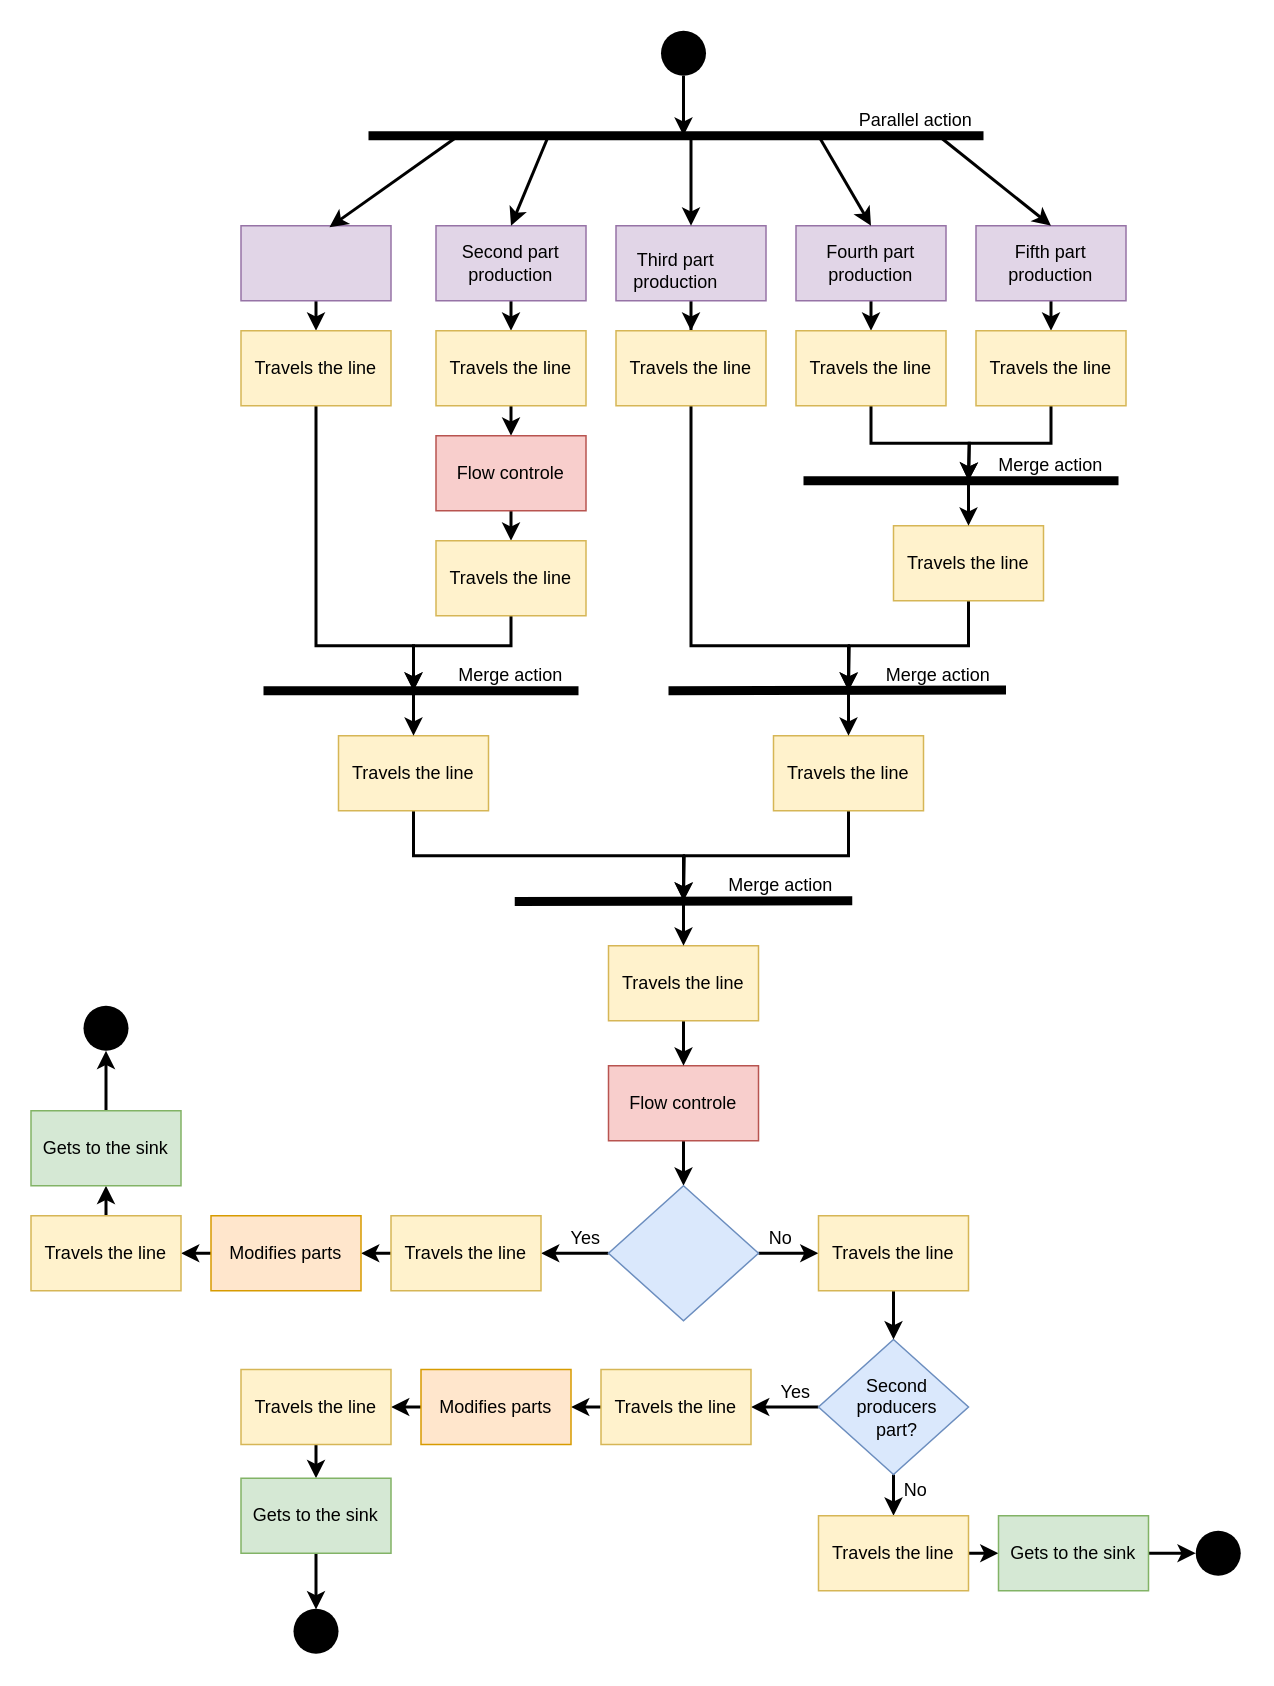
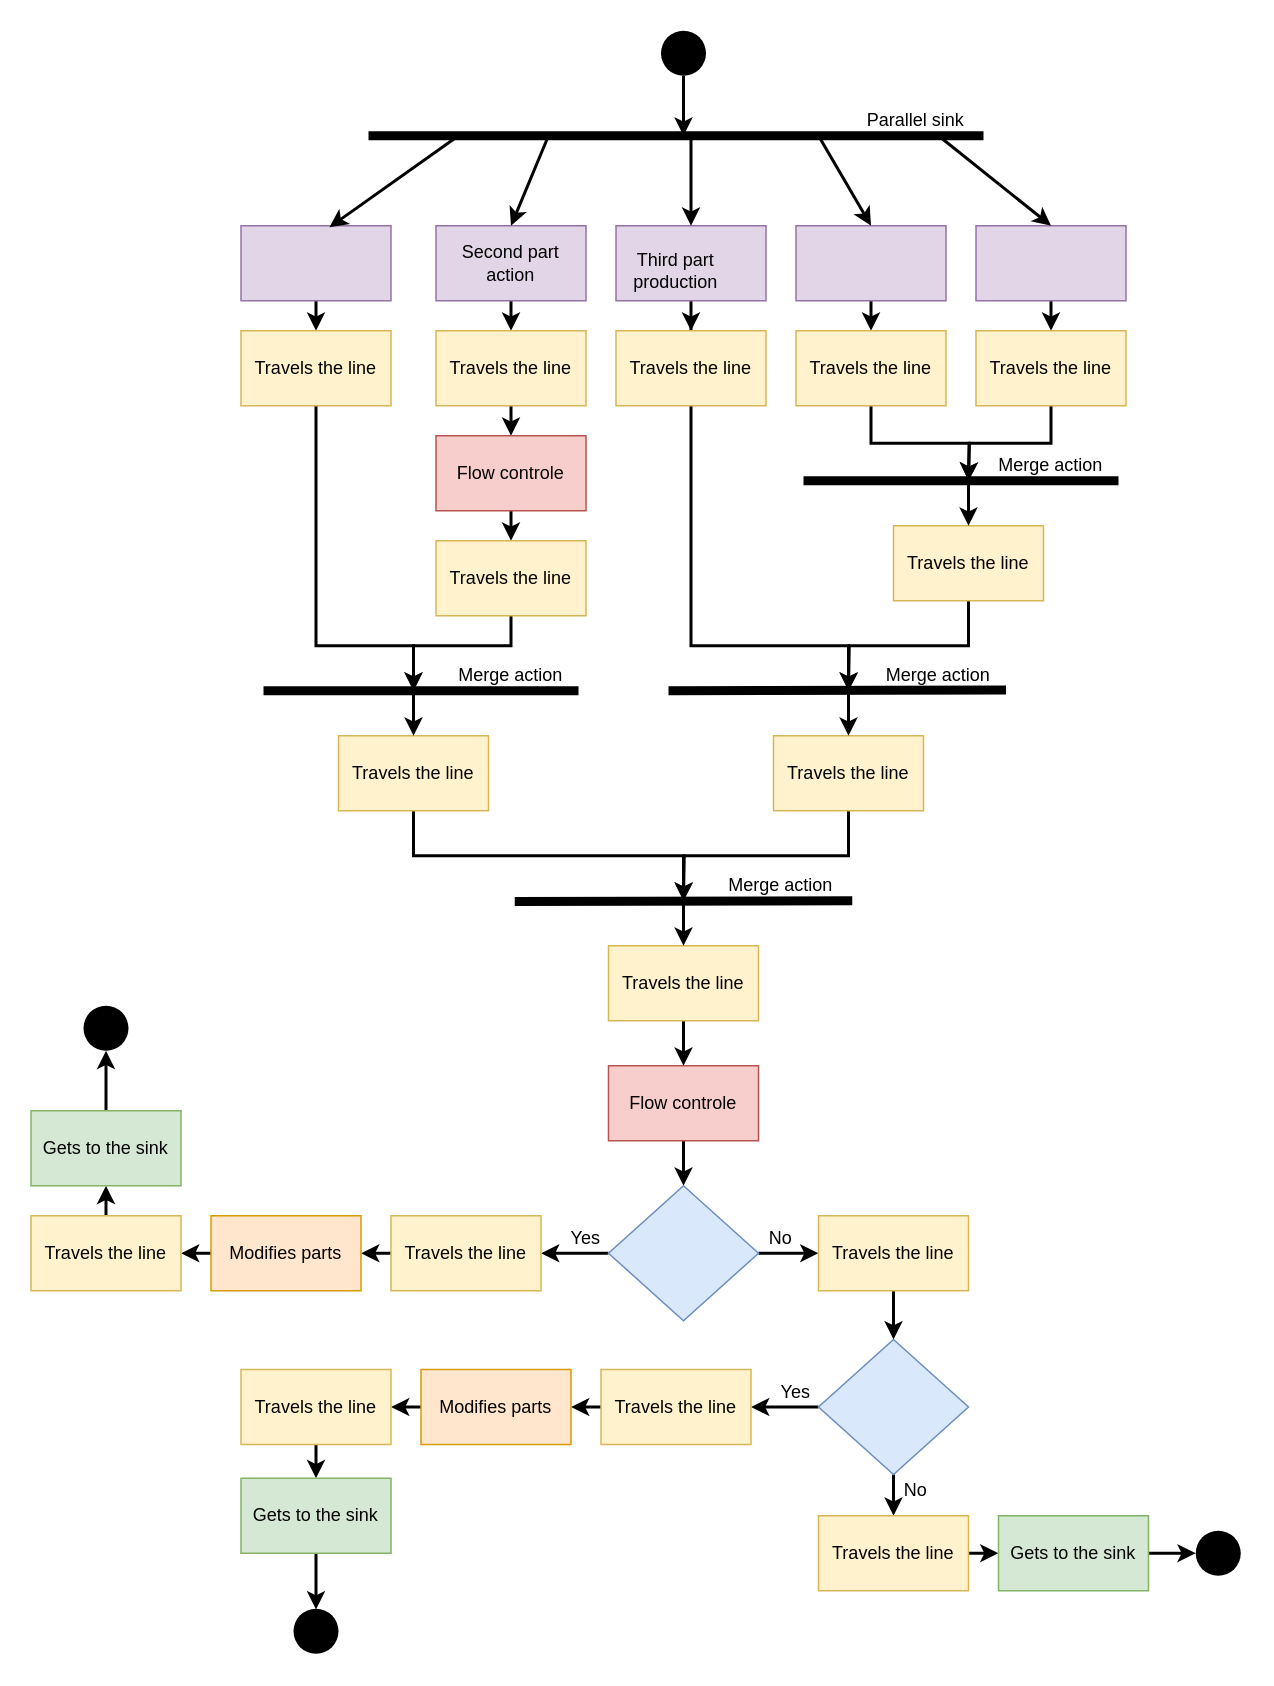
node "Parallel action": label "Parallel action" -> "Parallel sink"
node "Second part production": label "Second part production" -> "Second part action"
node "Fourth part production": removed
node "Fifth part production": removed
node "Second producers part?": removed
